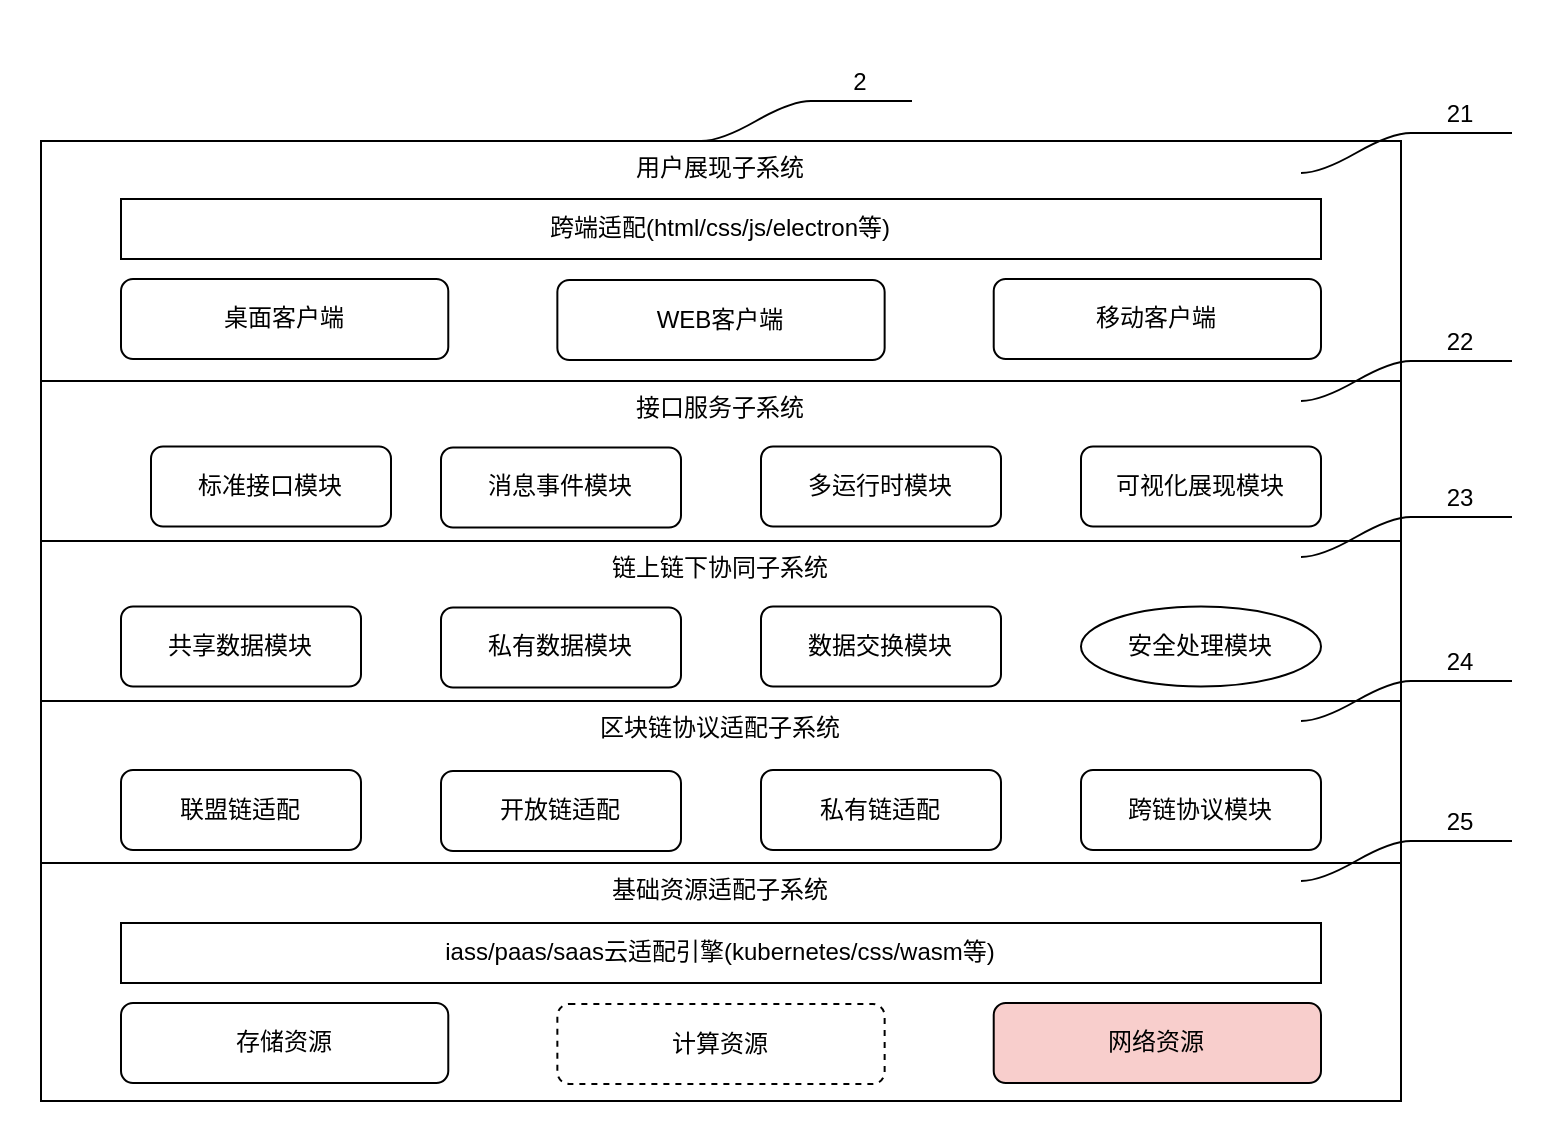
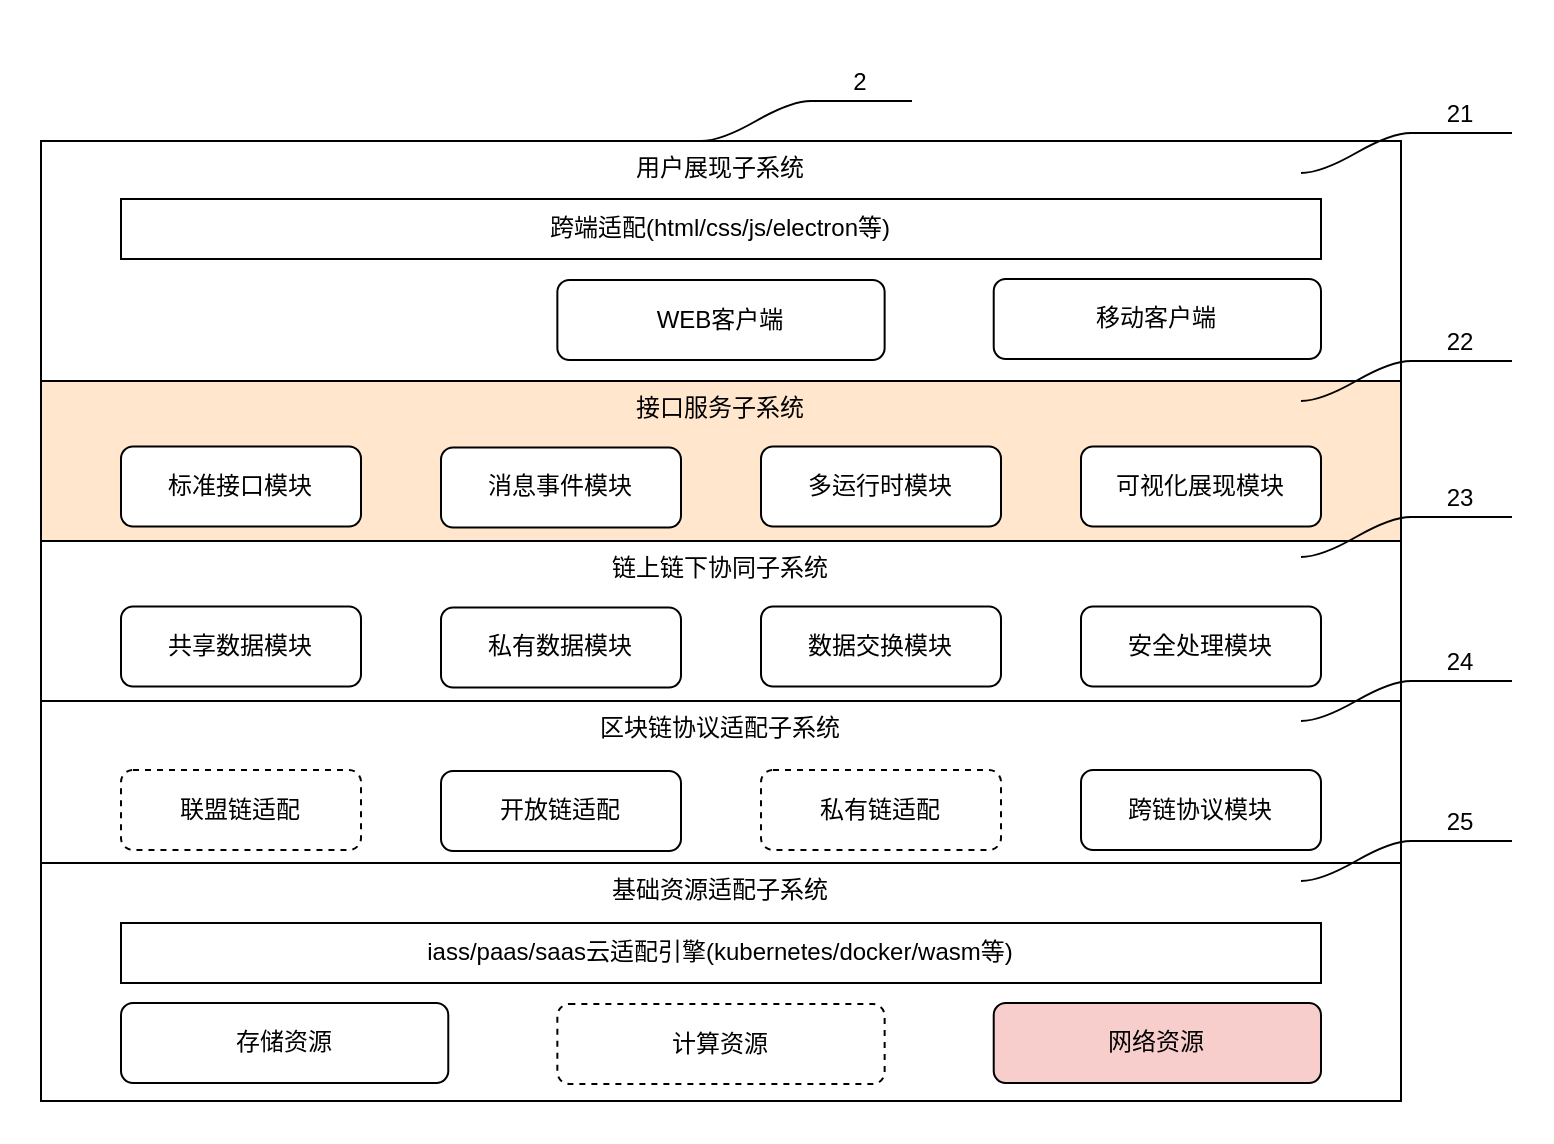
node "桌面客户端": removed
node "接口服务子系统": fillcolor #ffffff -> #ffe6cc
node "标准接口模块": moved (271, 487) -> (241, 487)
node "安全处理模块": shape ellipse -> rounded rectangle
node "联盟链适配": style solid -> dashed
node "私有链适配": style solid -> dashed
node "iass/paas/saas云适配引擎(kubernetes/css/wasm等)": label "iass/paas/saas云适配引擎(kubernetes/css/wasm等)" -> "iass/paas/saas云适配引擎(kubernetes/docker/wasm等)"
